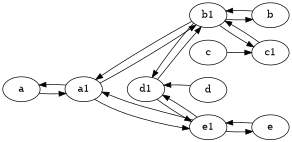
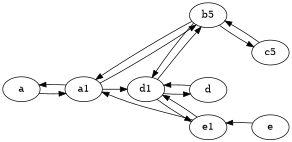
node "b1": label "b1" -> "b5"
node "b": removed
node "c": removed
node "c1": label "c1" -> "c5"
edge "d1" -> "d": added
edge "a1" -> "e1": now "a1" -> "d1"
edge "e1" -> "e": removed
